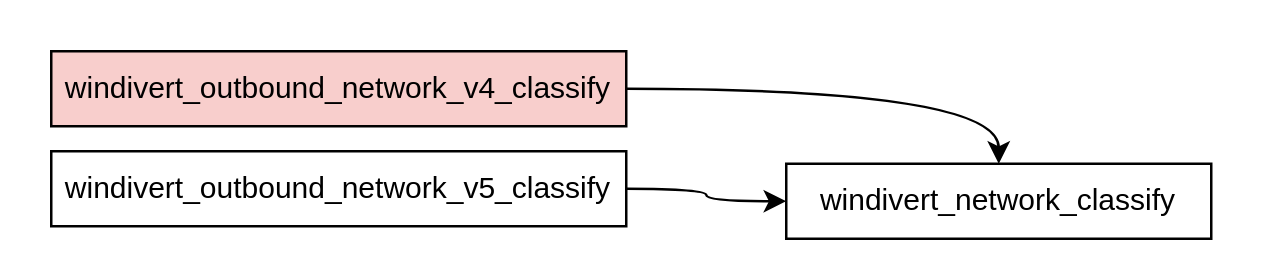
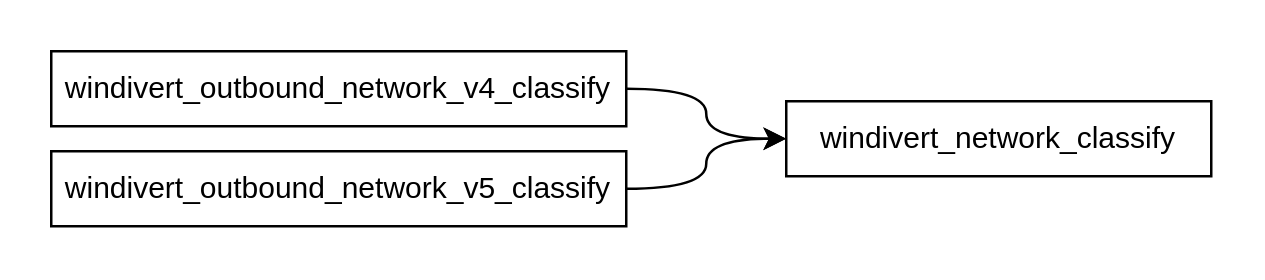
node "windivert_outbound_network_v4_classify": fillcolor #f8cecc -> #ffffff
node "windivert_network_classify": moved (999, 201) -> (999, 139)
